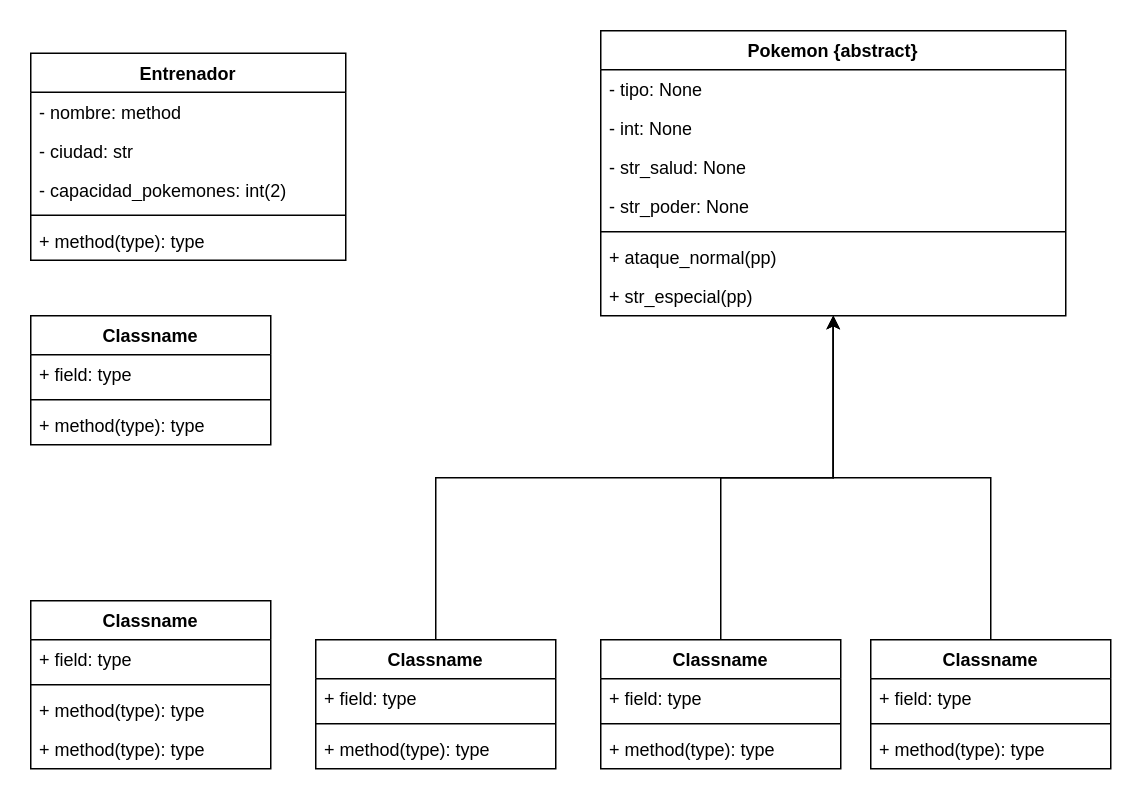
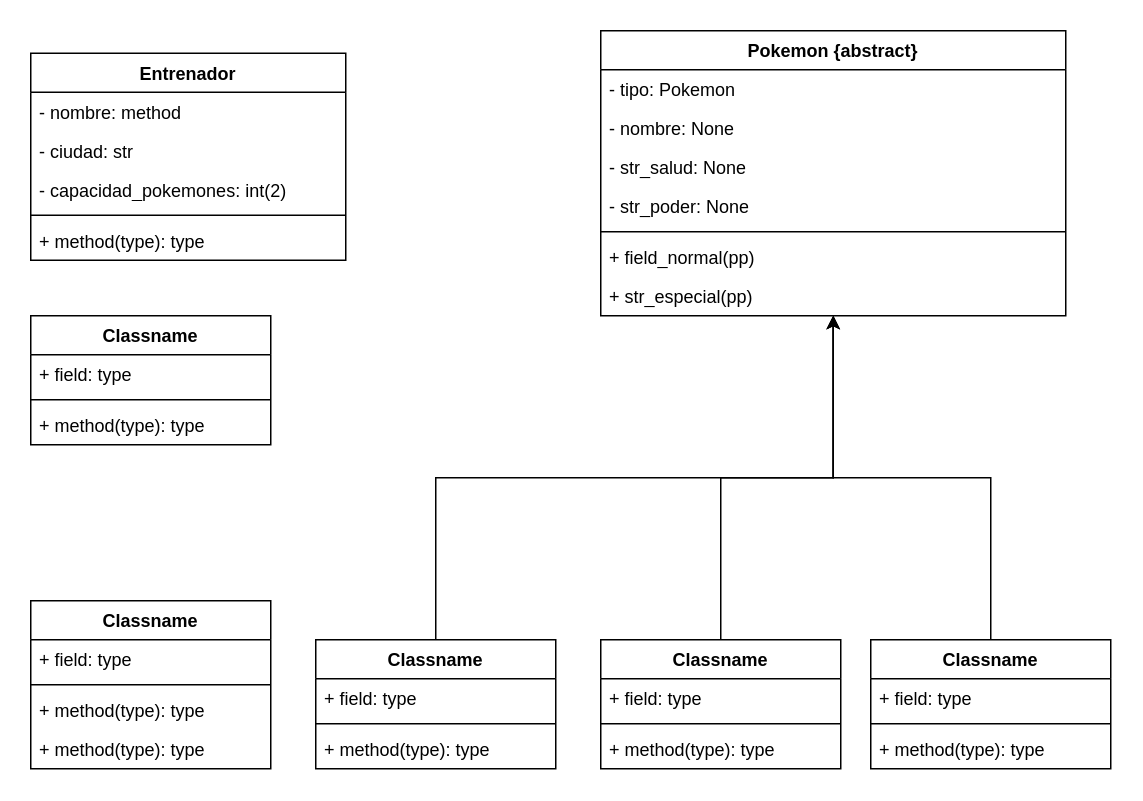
node "- tipo: None": label "- tipo: None" -> "- tipo: Pokemon"
node "- int: None": label "- int: None" -> "- nombre: None"
node "+ ataque_normal(pp)": label "+ ataque_normal(pp)" -> "+ field_normal(pp)"
